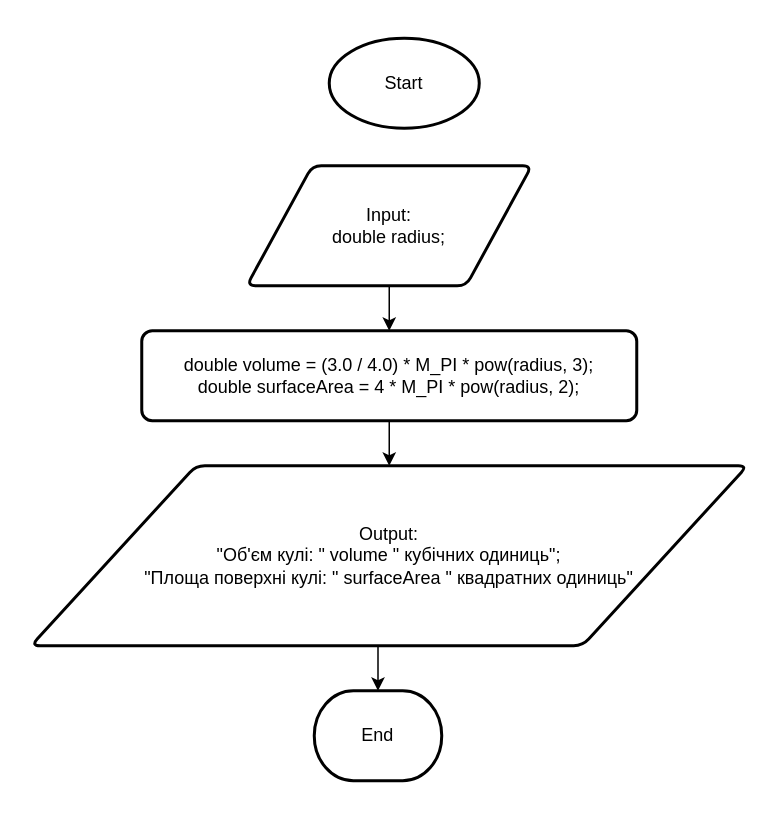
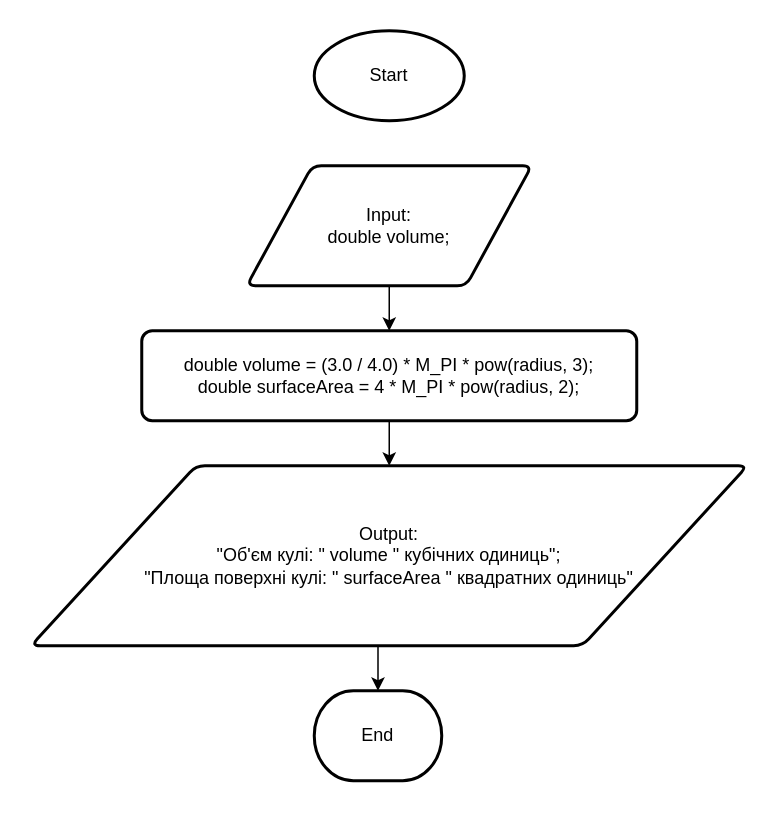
node "Start": moved (404, 83) -> (389, 76)
node "Input: double radius;": label "Input: double radius;" -> "Input: double volume;"
